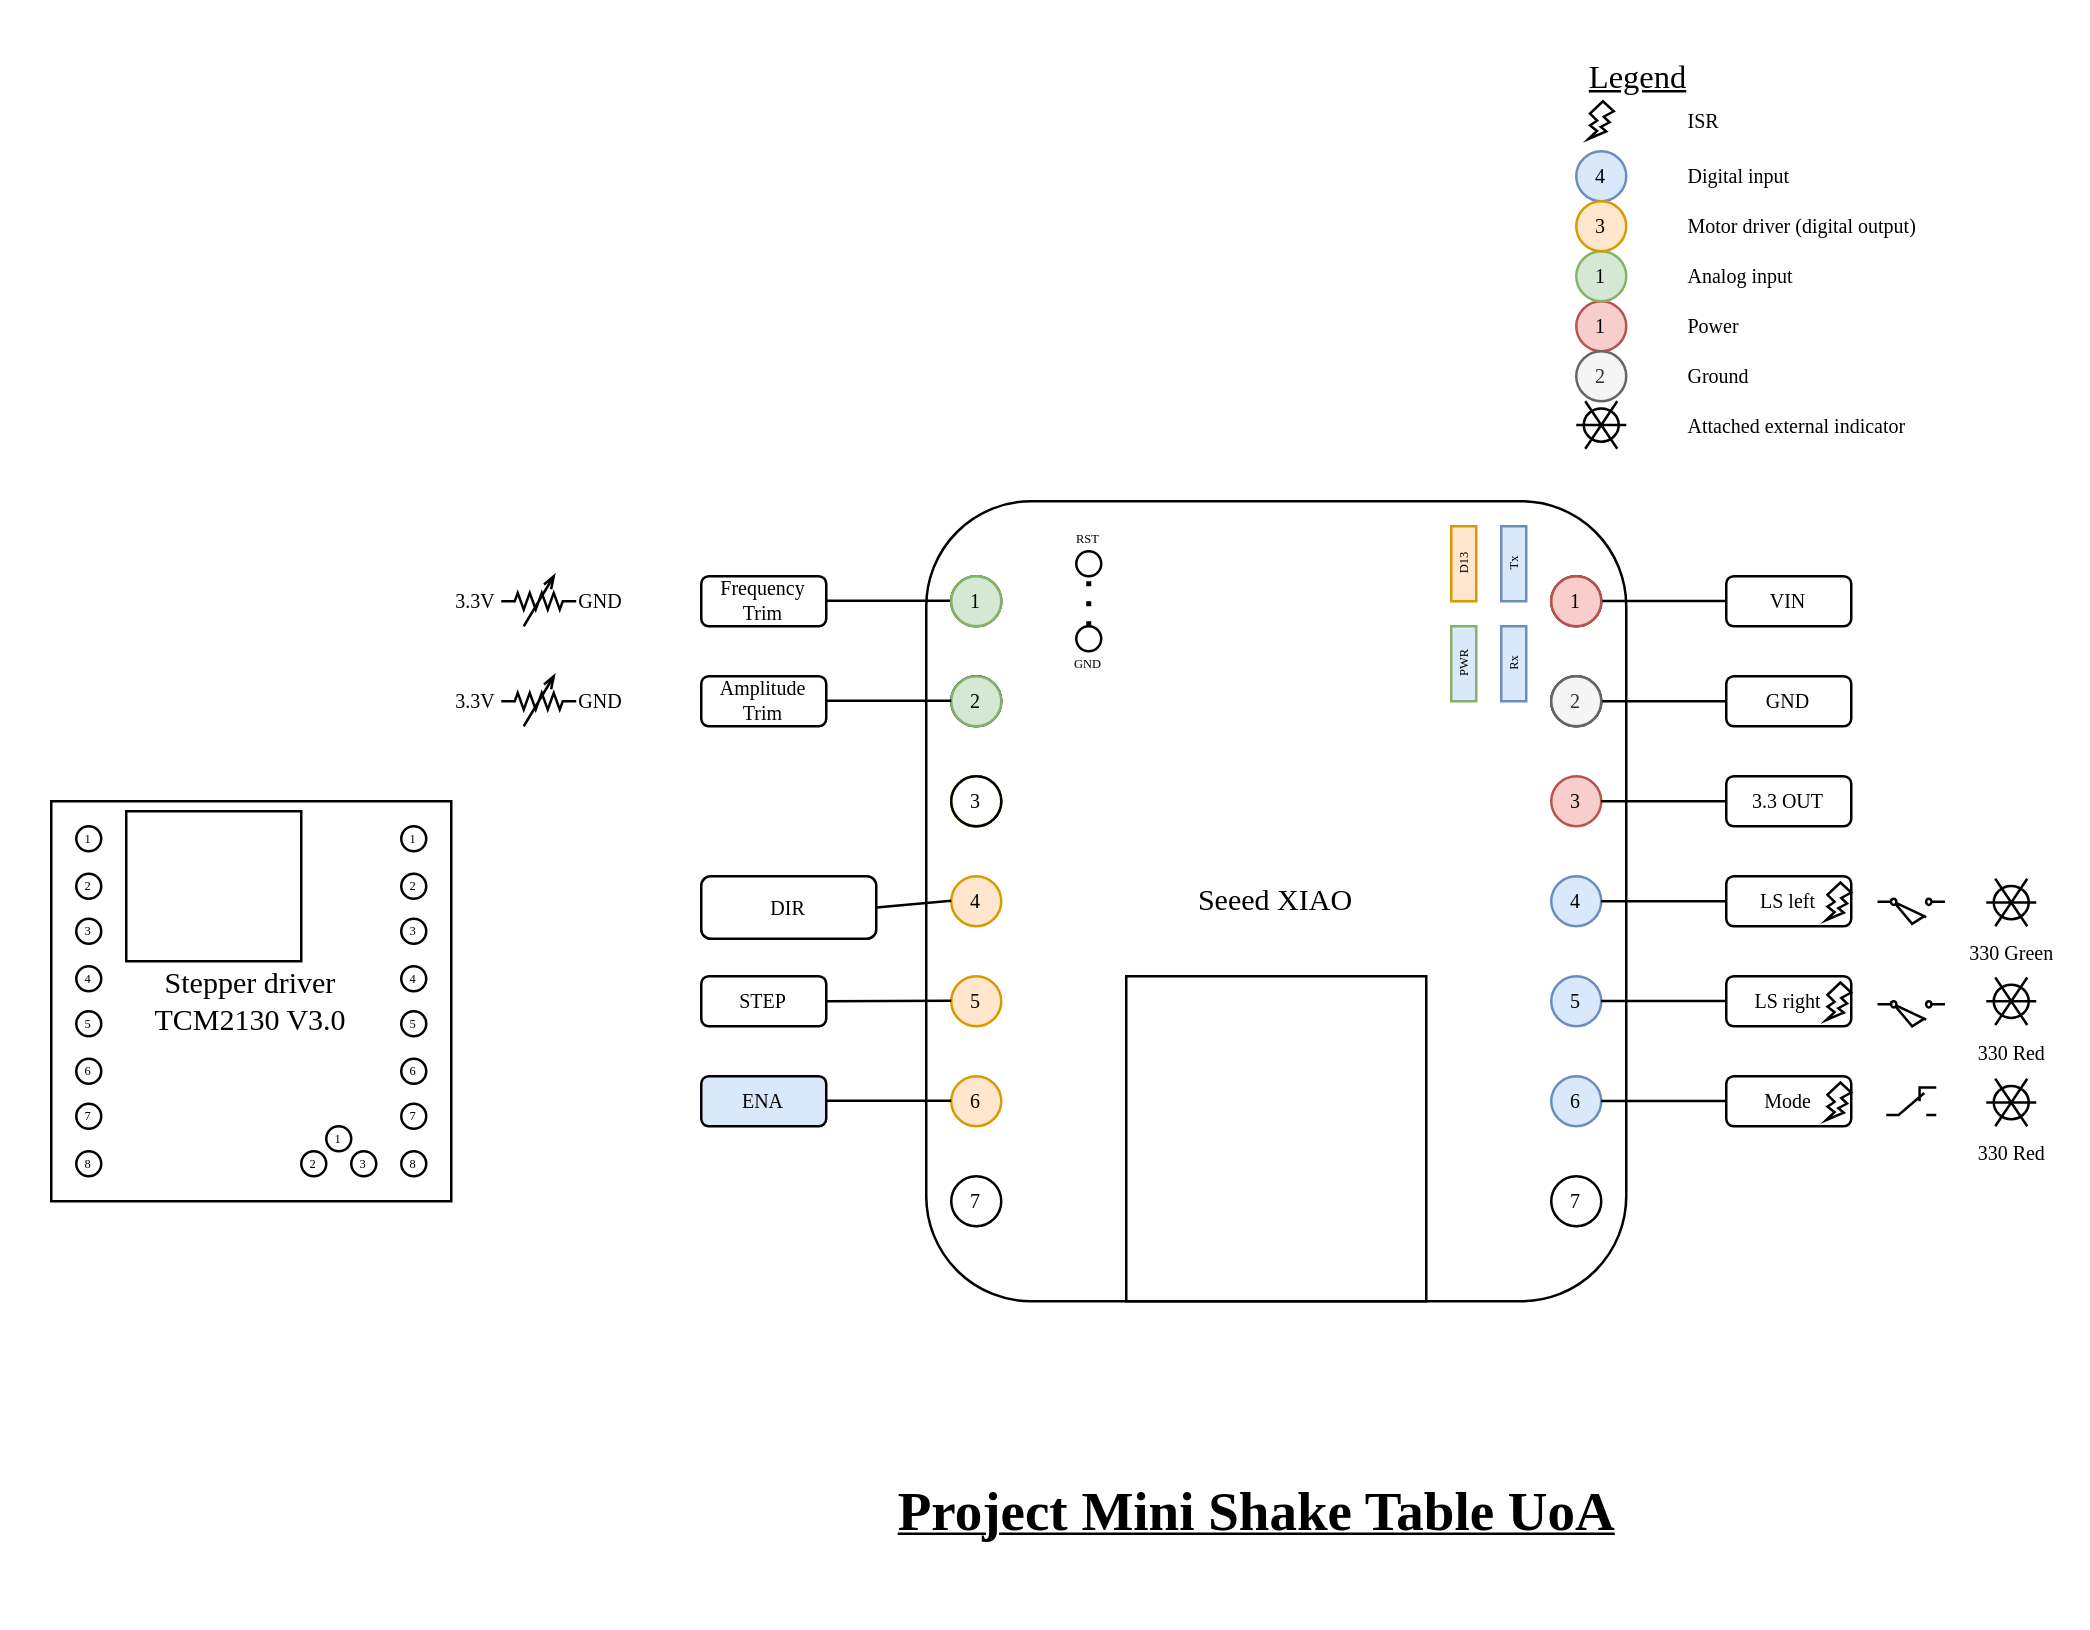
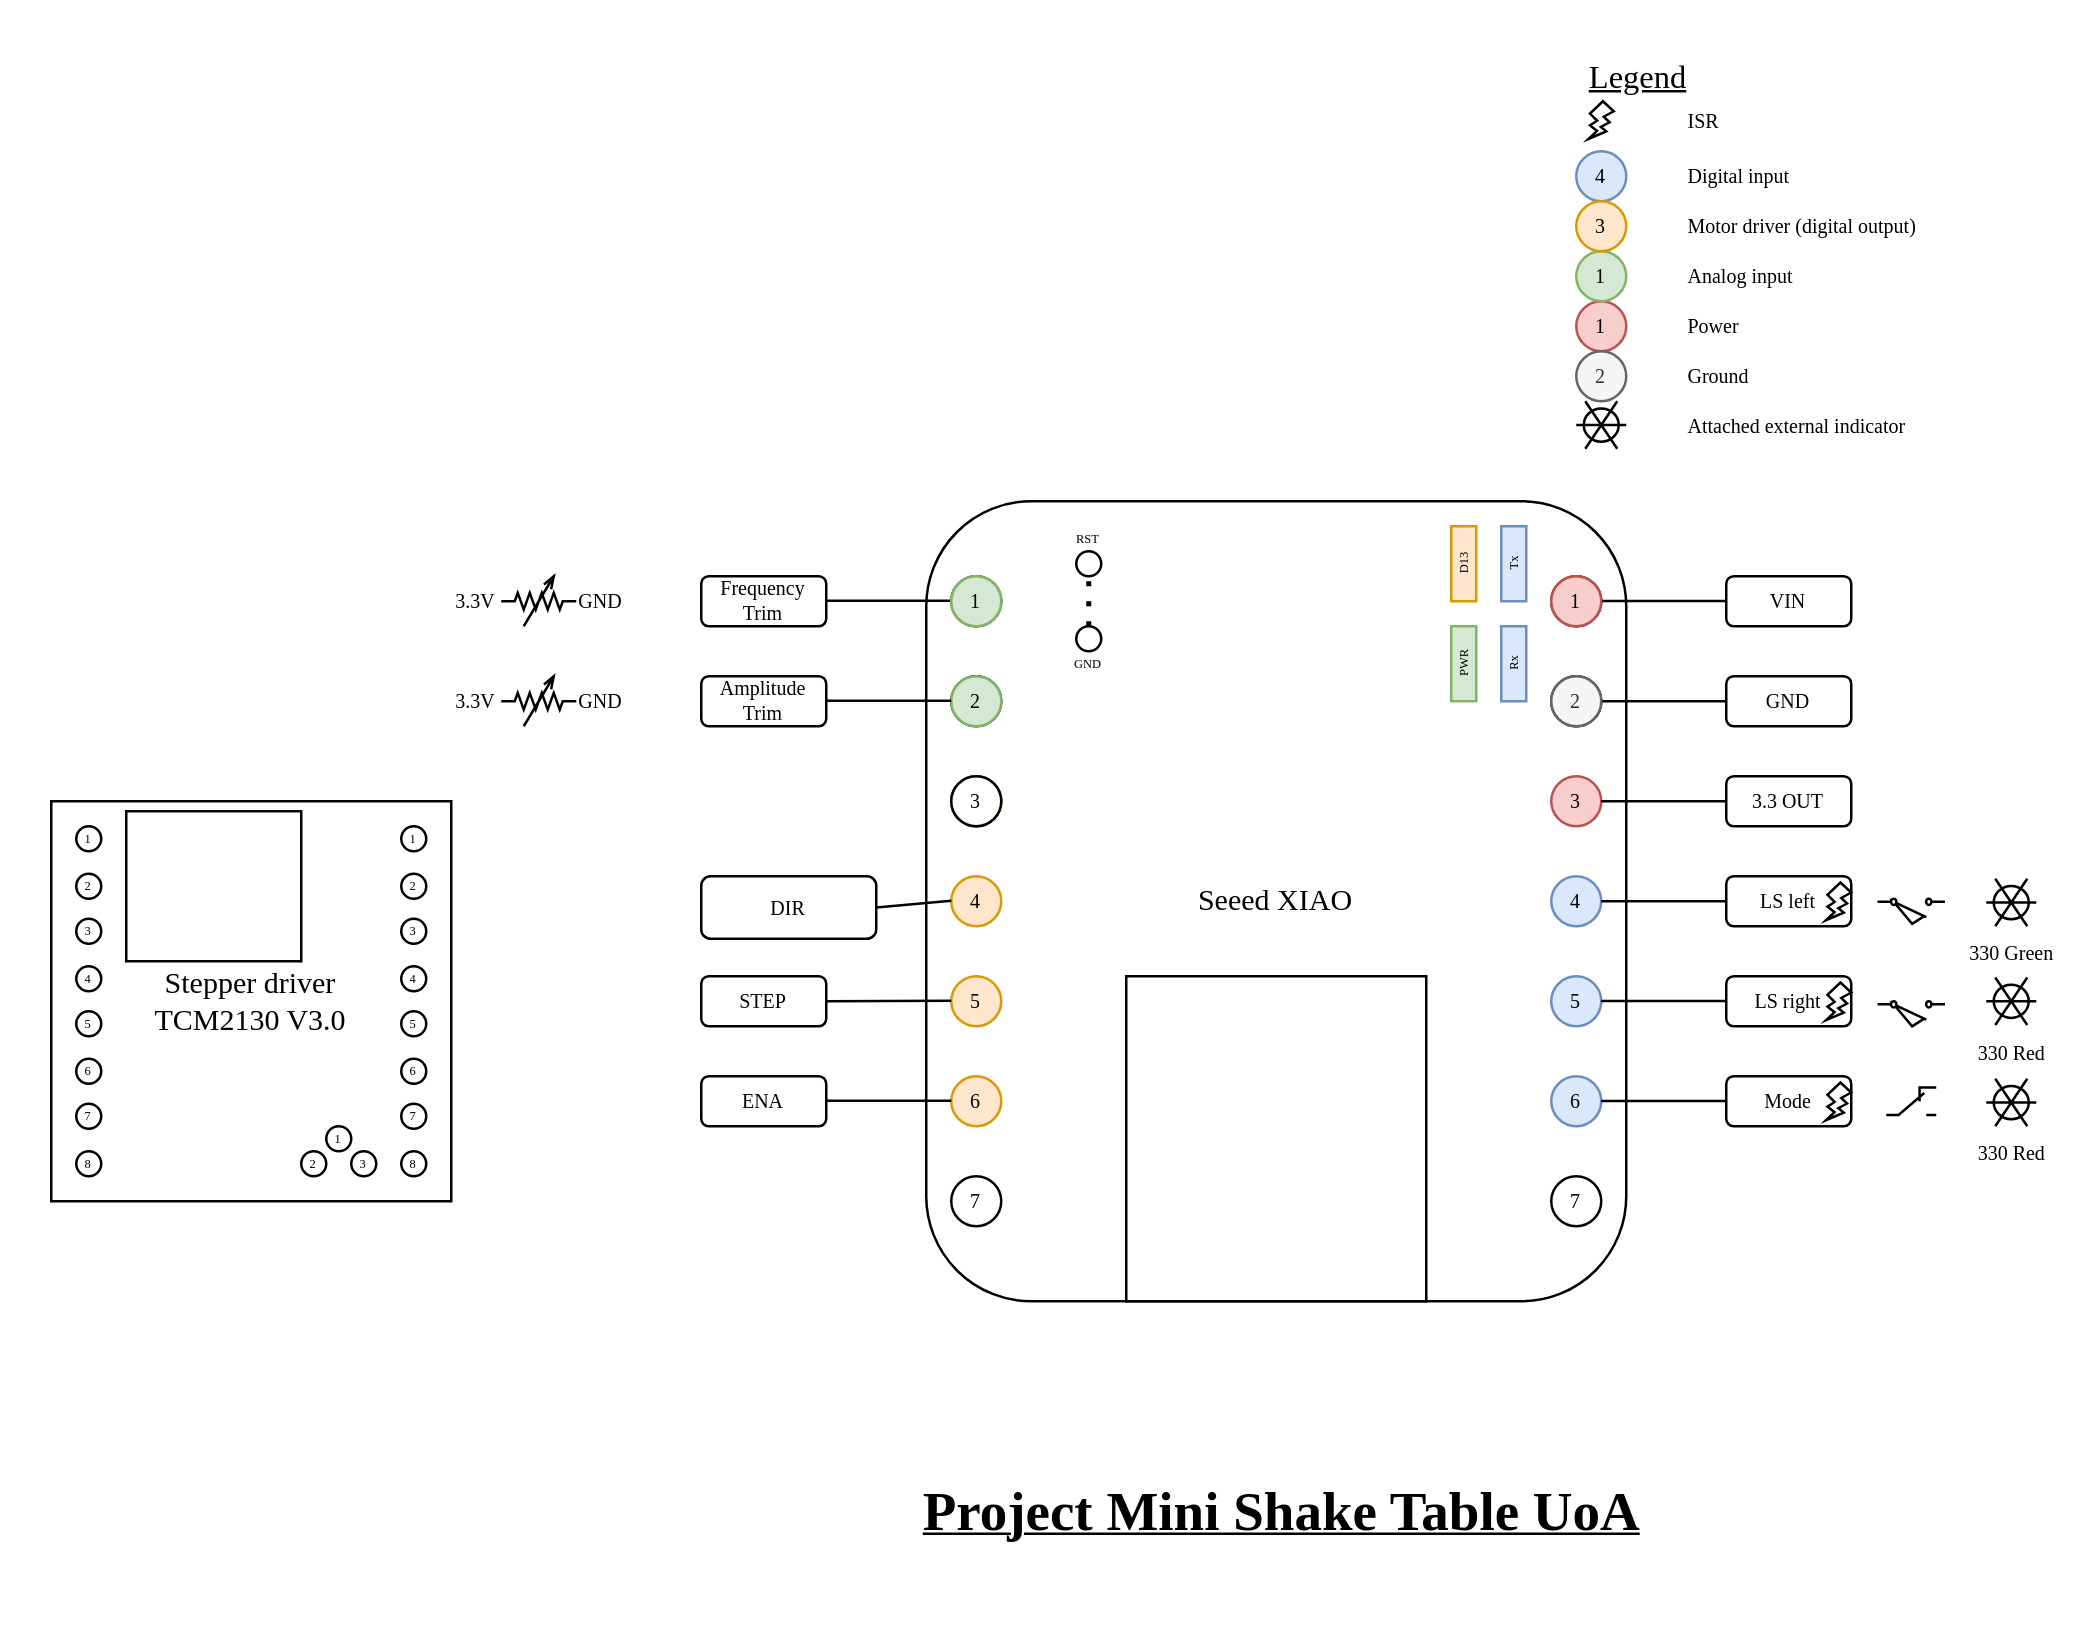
node "PWR": fillcolor #dae8fc -> #d5e8d4
node "ENA": fillcolor #dae8fc -> #ffffff
node "Project Mini Shake Table UoA": moved (1258, 1514) -> (1283, 1514)
